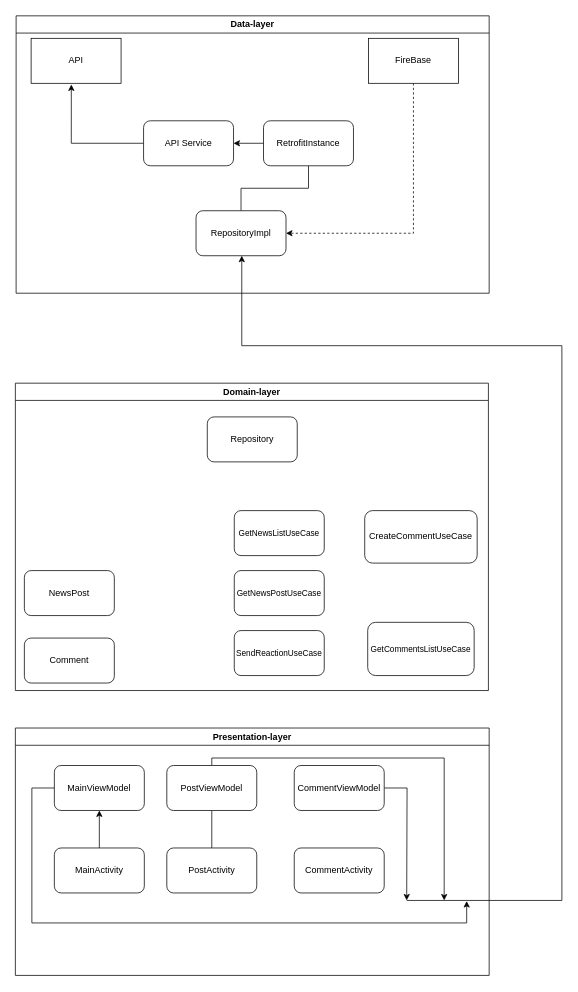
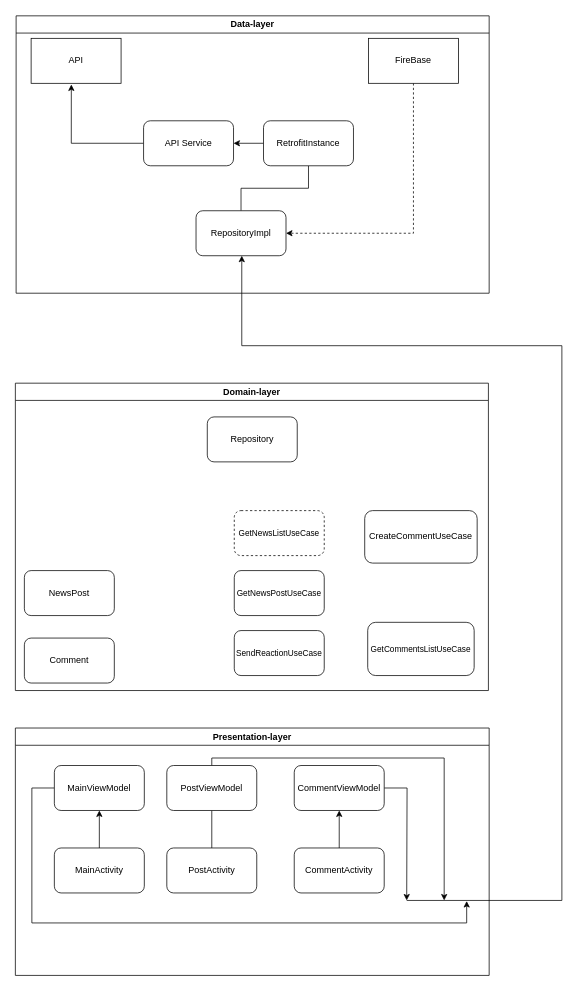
node "GetNewsListUseCase": style solid -> dashed
edge "CommentActivity" -> "CommentViewModel": added
